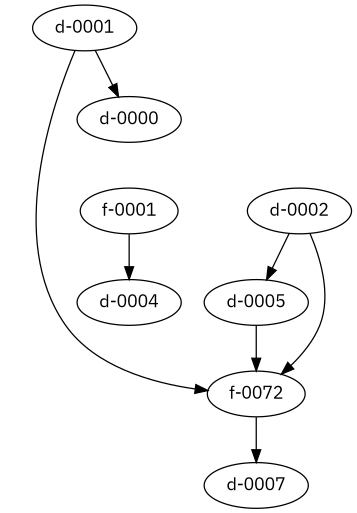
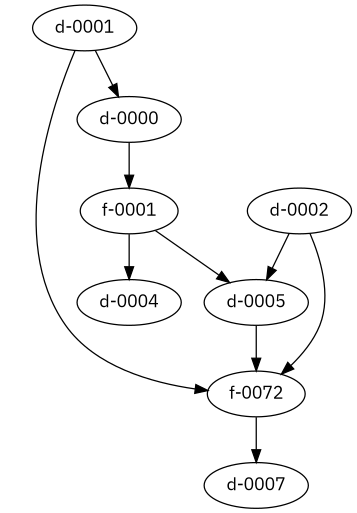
edge "d-0000" -> "f-0001": added
edge "f-0001" -> "d-0005": added
